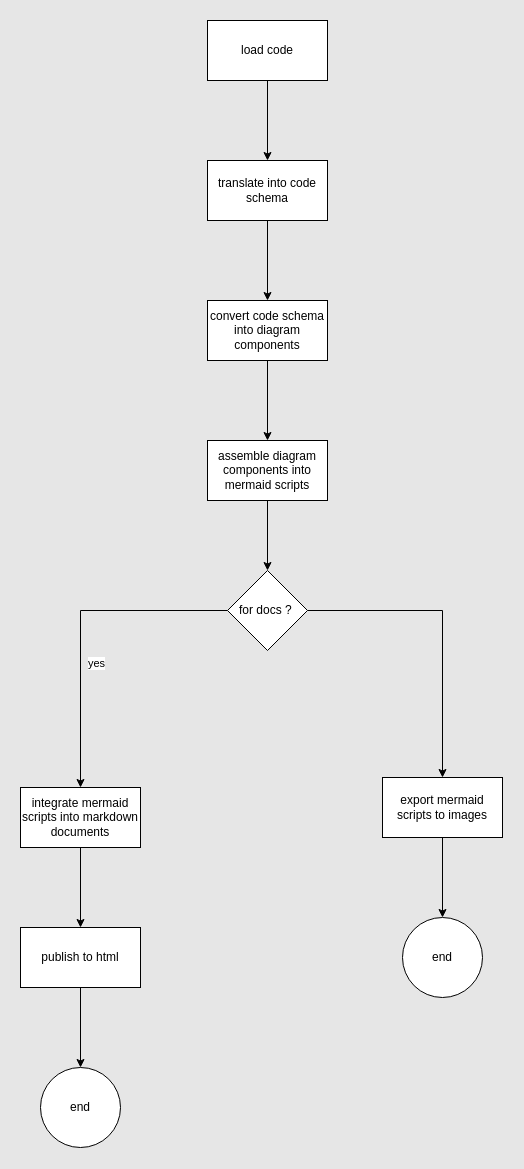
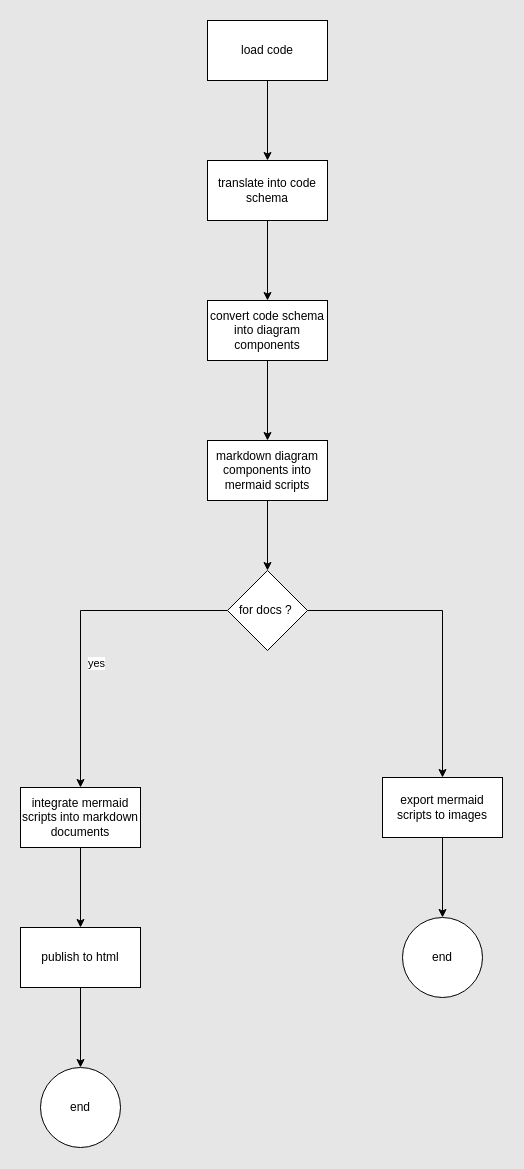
node "assemble diagram components into mermaid scripts": label "assemble diagram components into mermaid scripts" -> "markdown diagram components into mermaid scripts"
